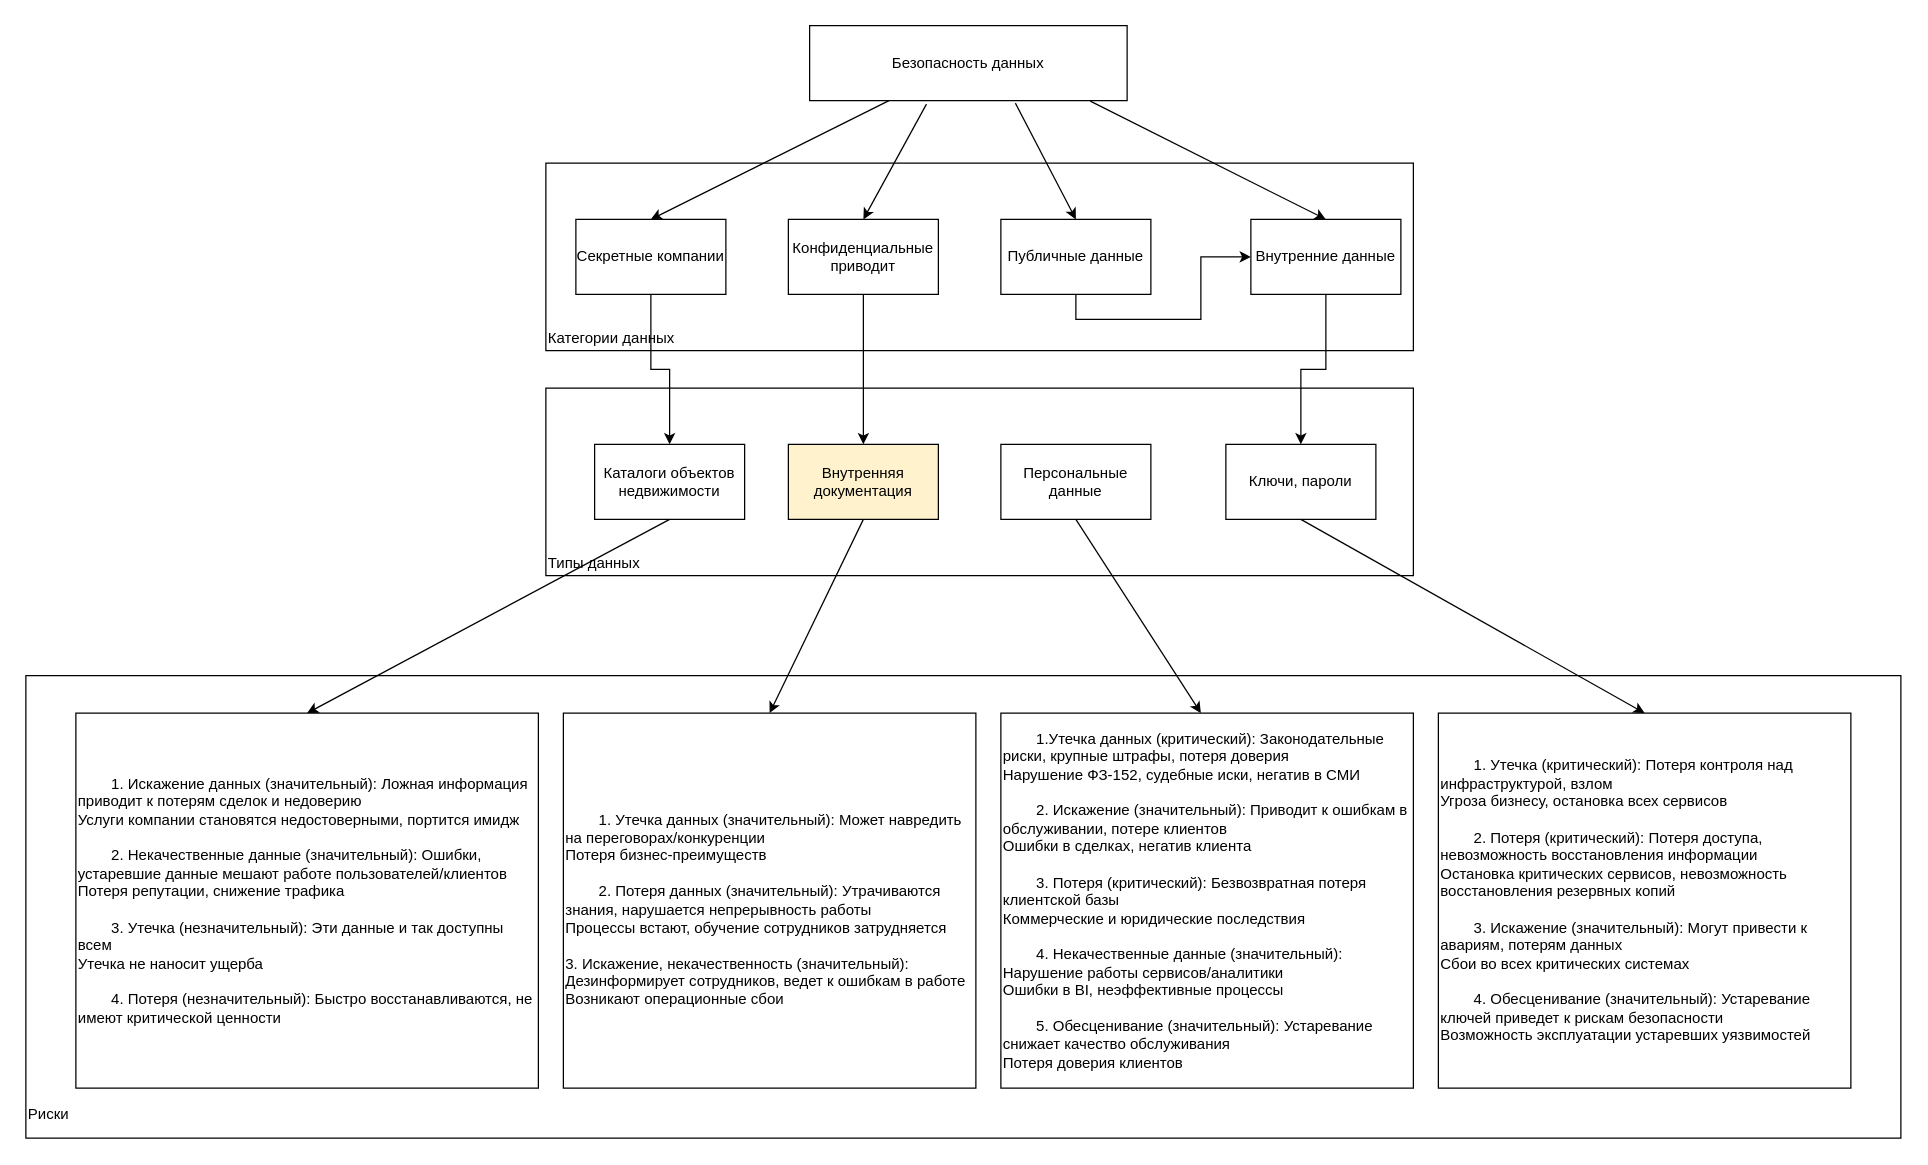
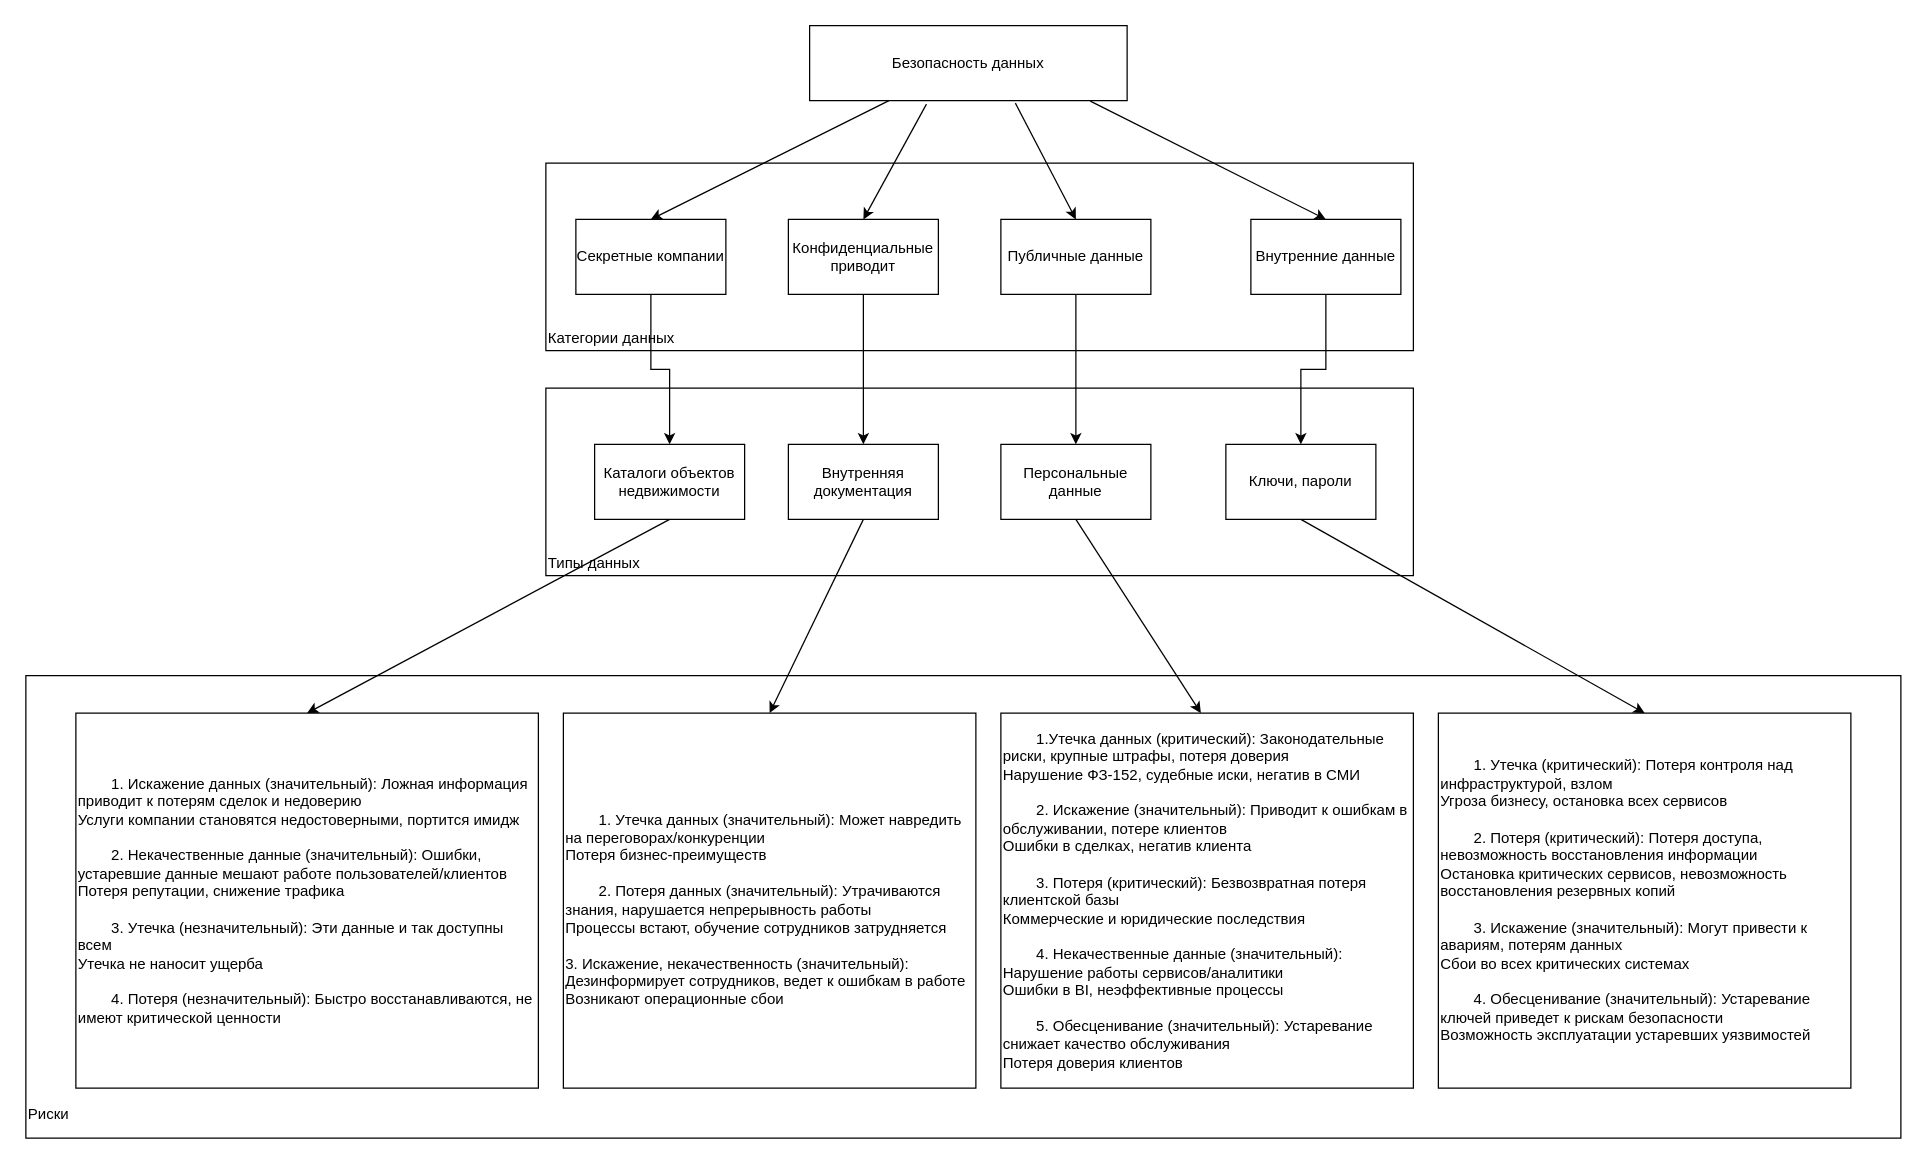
edge "Публичные данные" -> "Внутренние данные": now "Публичные данные" -> "Персональные данные"
node "Внутренняя документация": fillcolor #fff2cc -> #ffffff
